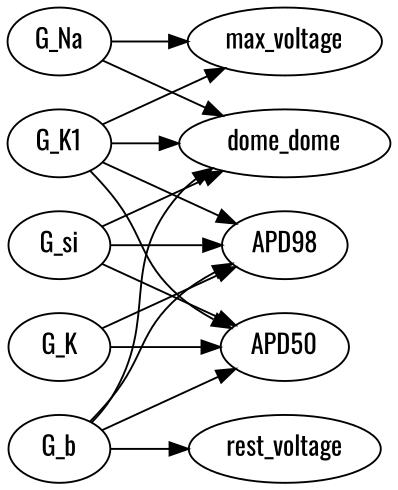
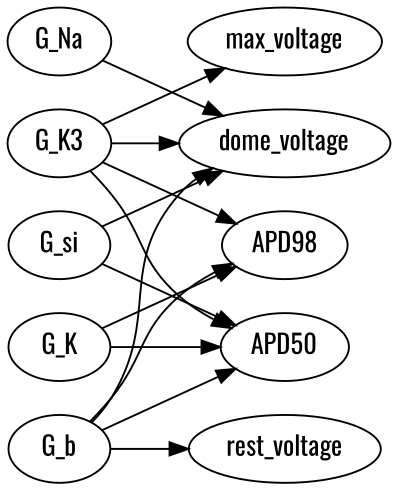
edge "G_Na" -> "max_voltage": removed
node "G_K1": label "G_K1" -> "G_K3"
node "dome_dome": label "dome_dome" -> "dome_voltage"
edge "G_si" -> "APD98": removed
